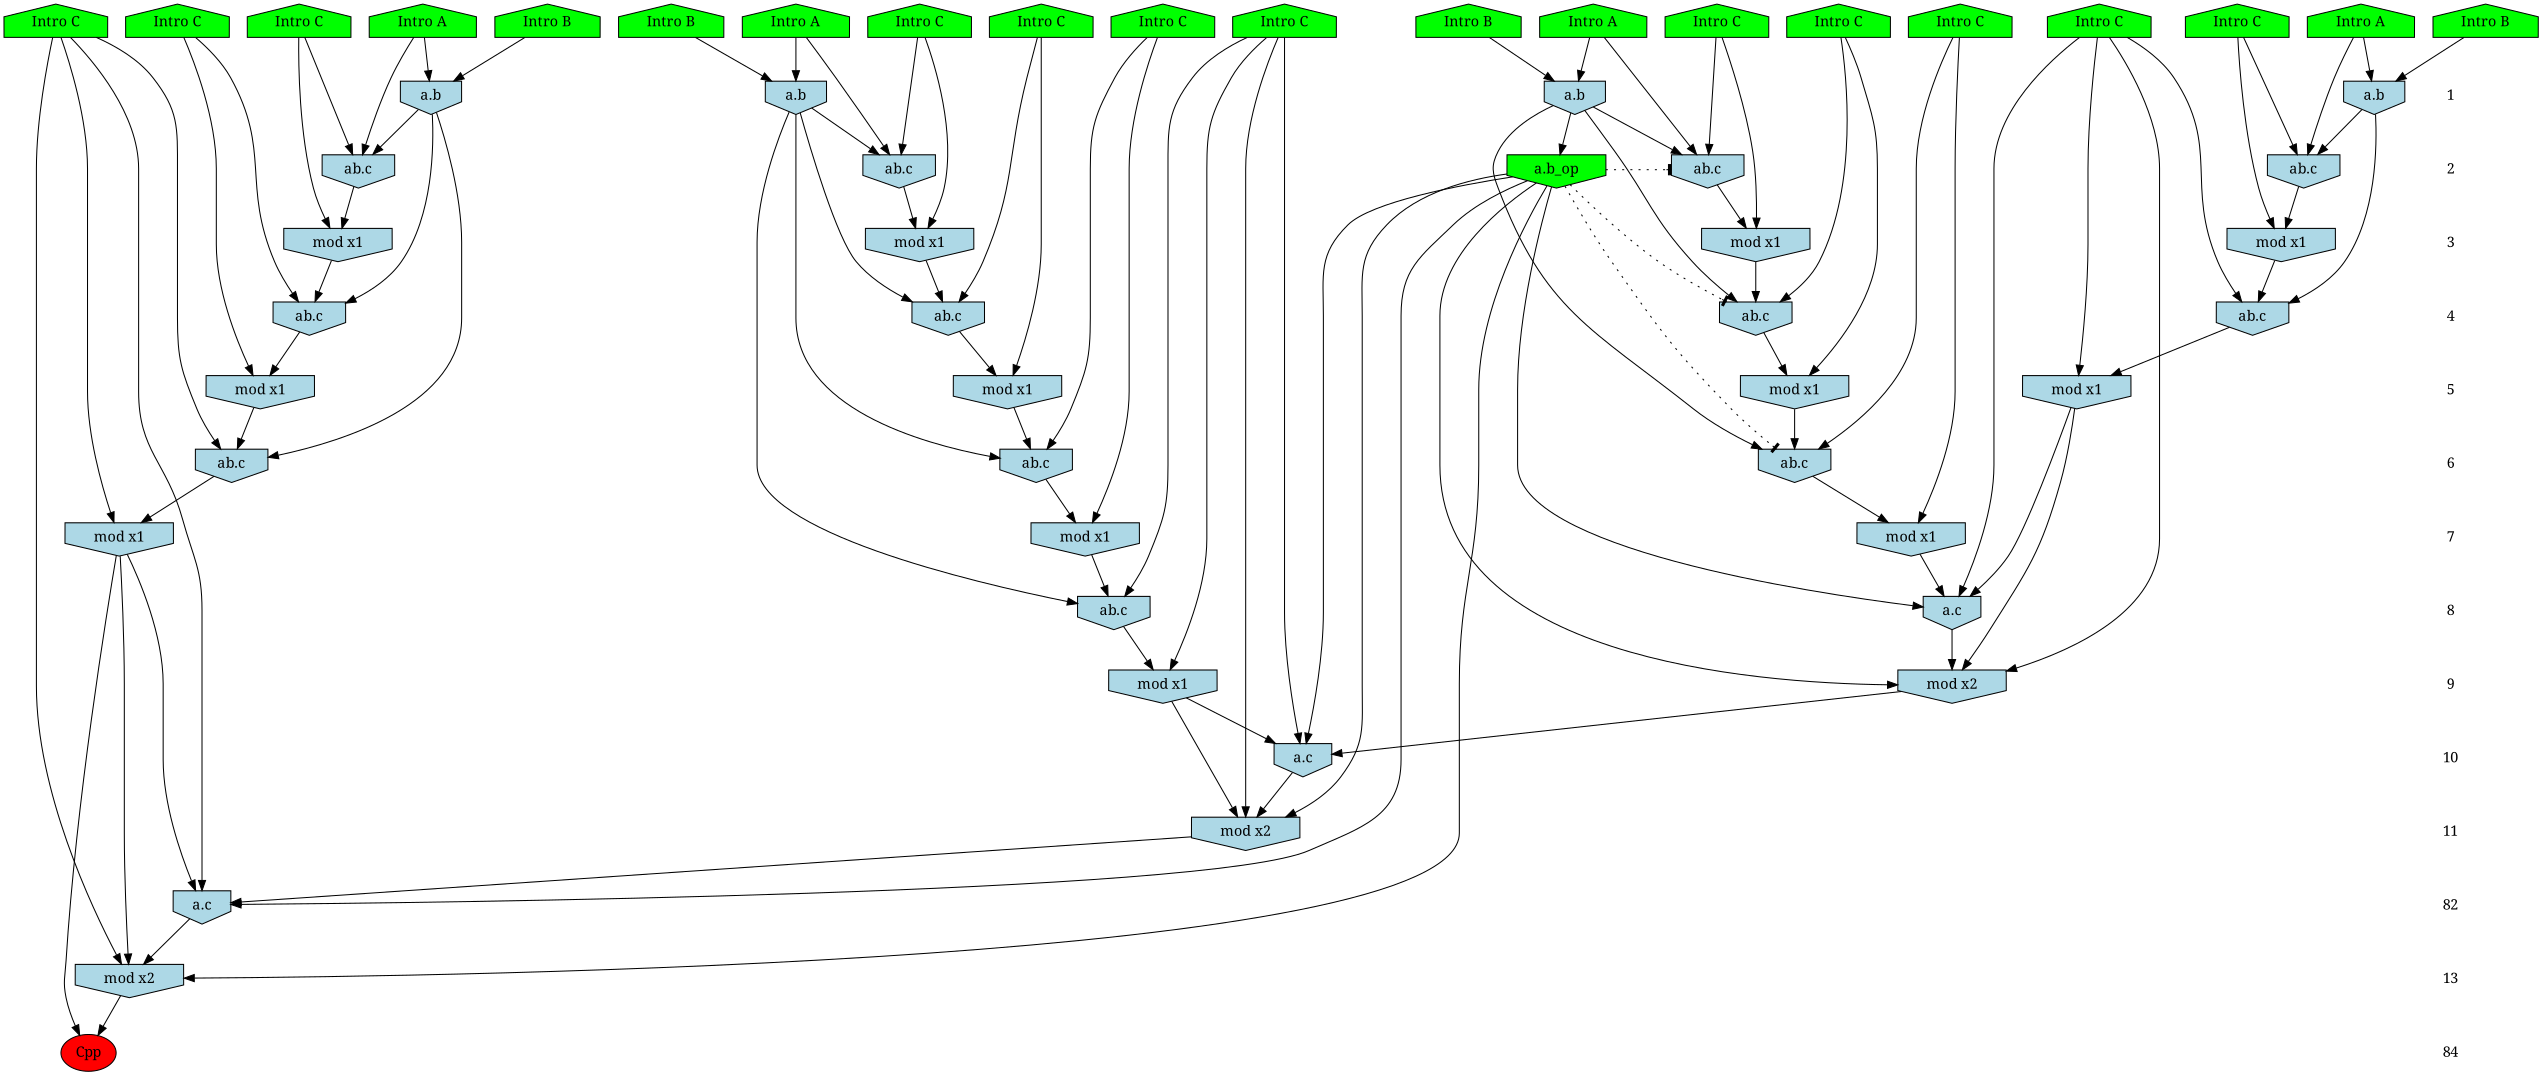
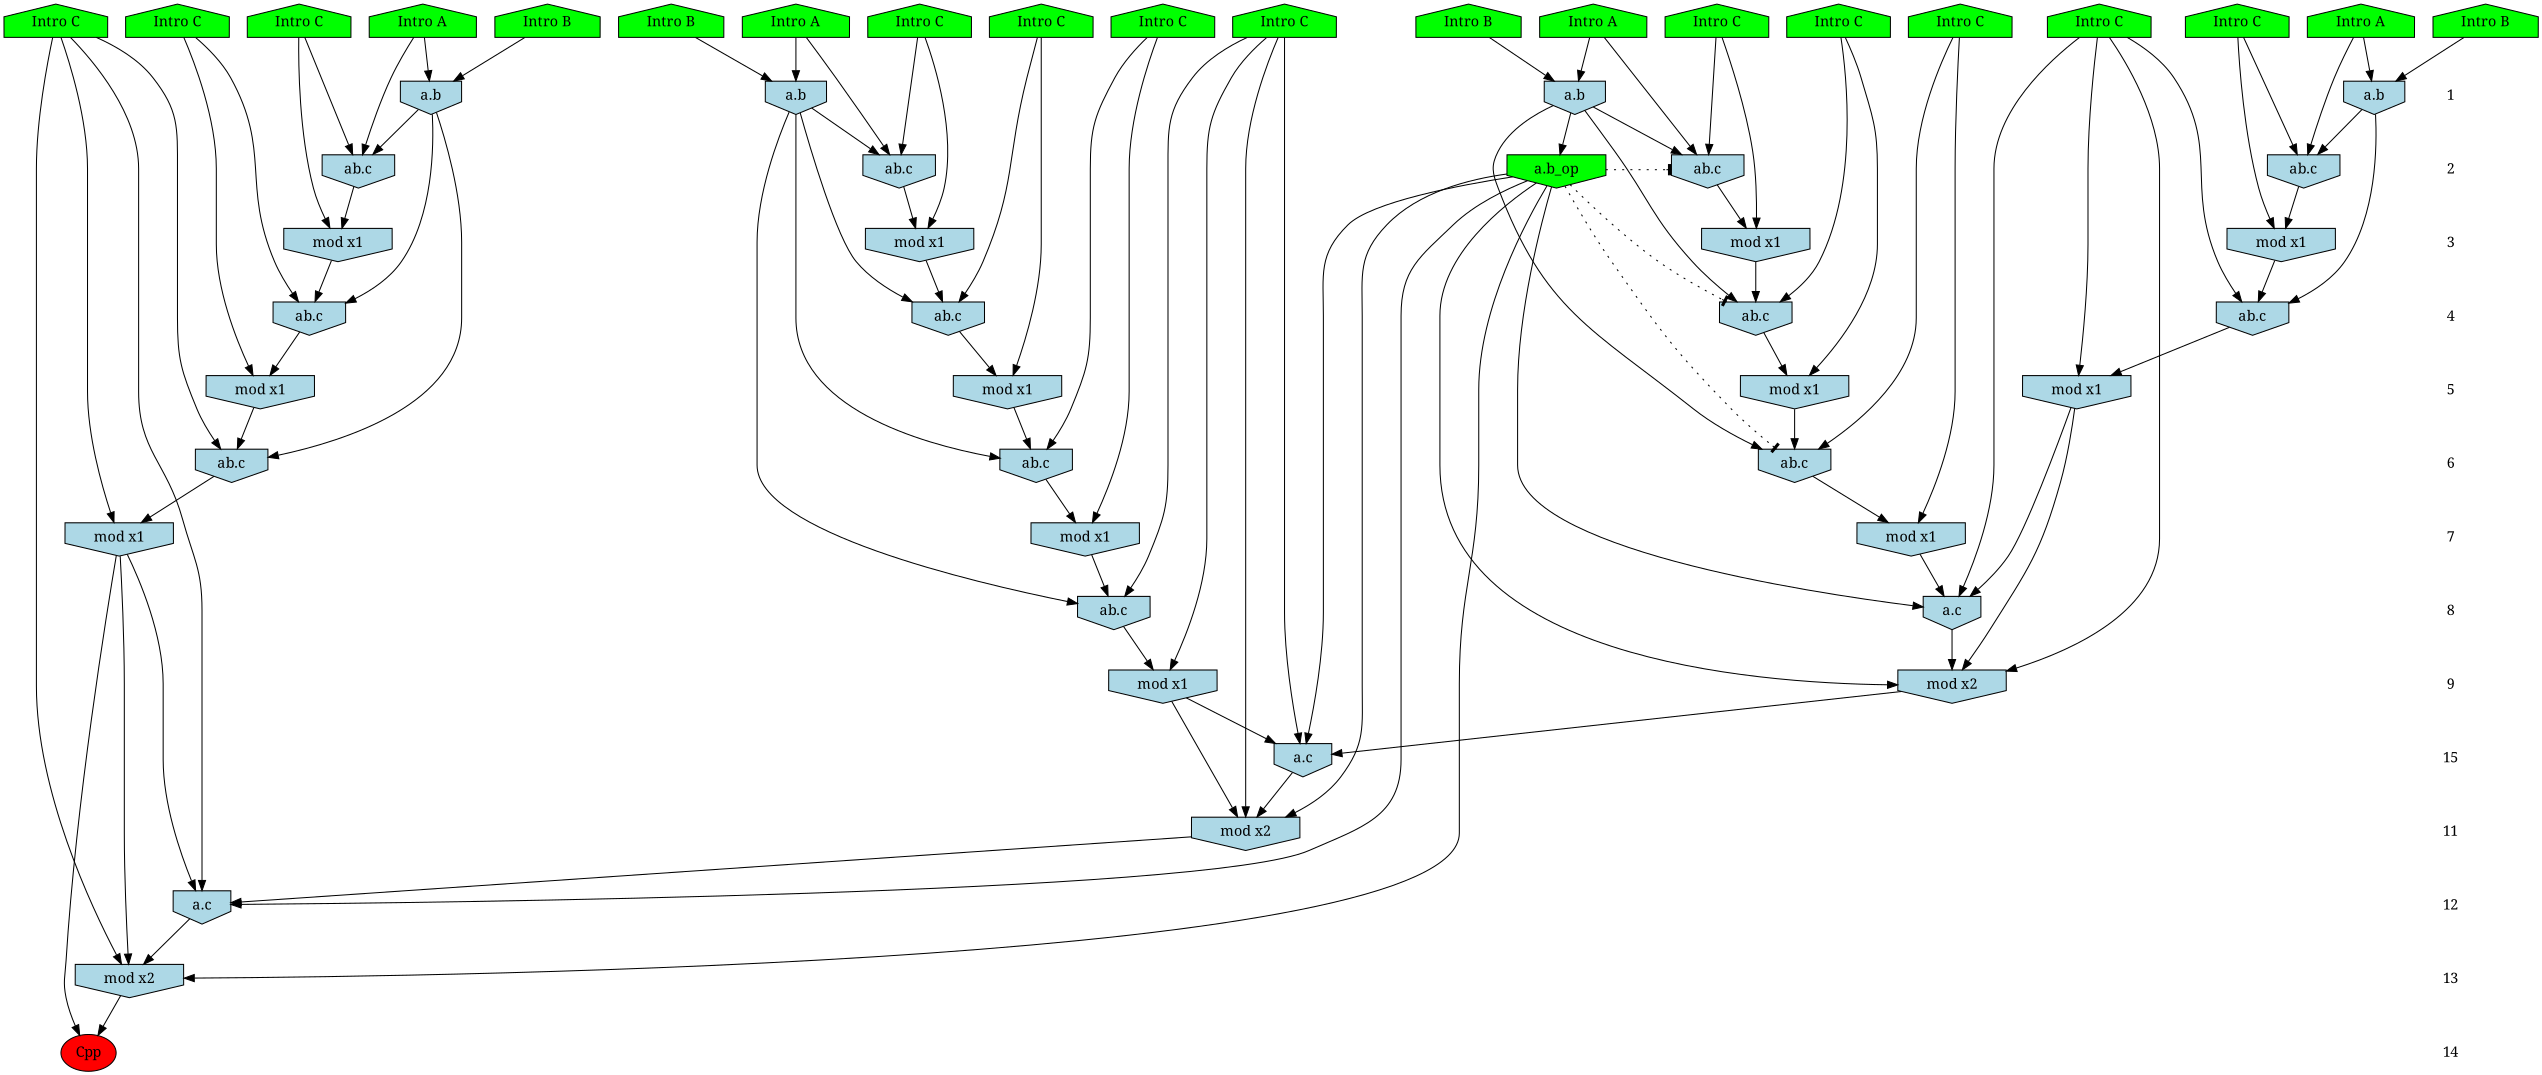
node "10": label "10" -> "15"
node "82": label "82" -> "12"
node "84": label "84" -> "14"
